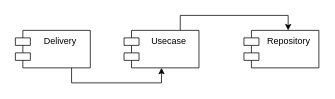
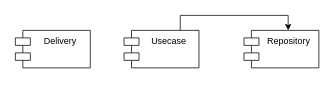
edge "Delivery" -> "Usecase": removed
